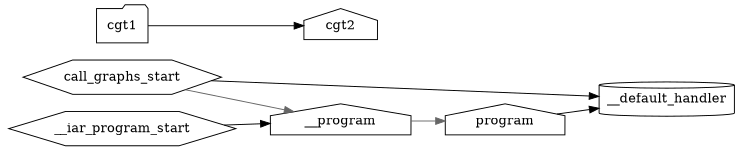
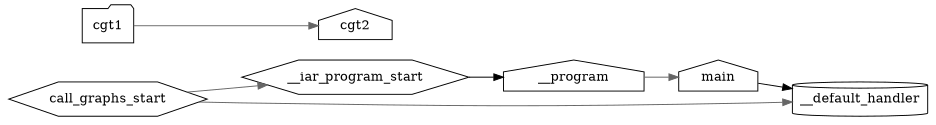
edge "cgt1" -> "cgt2": color black -> gray40
edge "call_graphs_start" -> "__default_handler": color black -> gray40
edge "call_graphs_start" -> "__program": now "call_graphs_start" -> "__iar_program_start"
node "program": label "program" -> "main"
